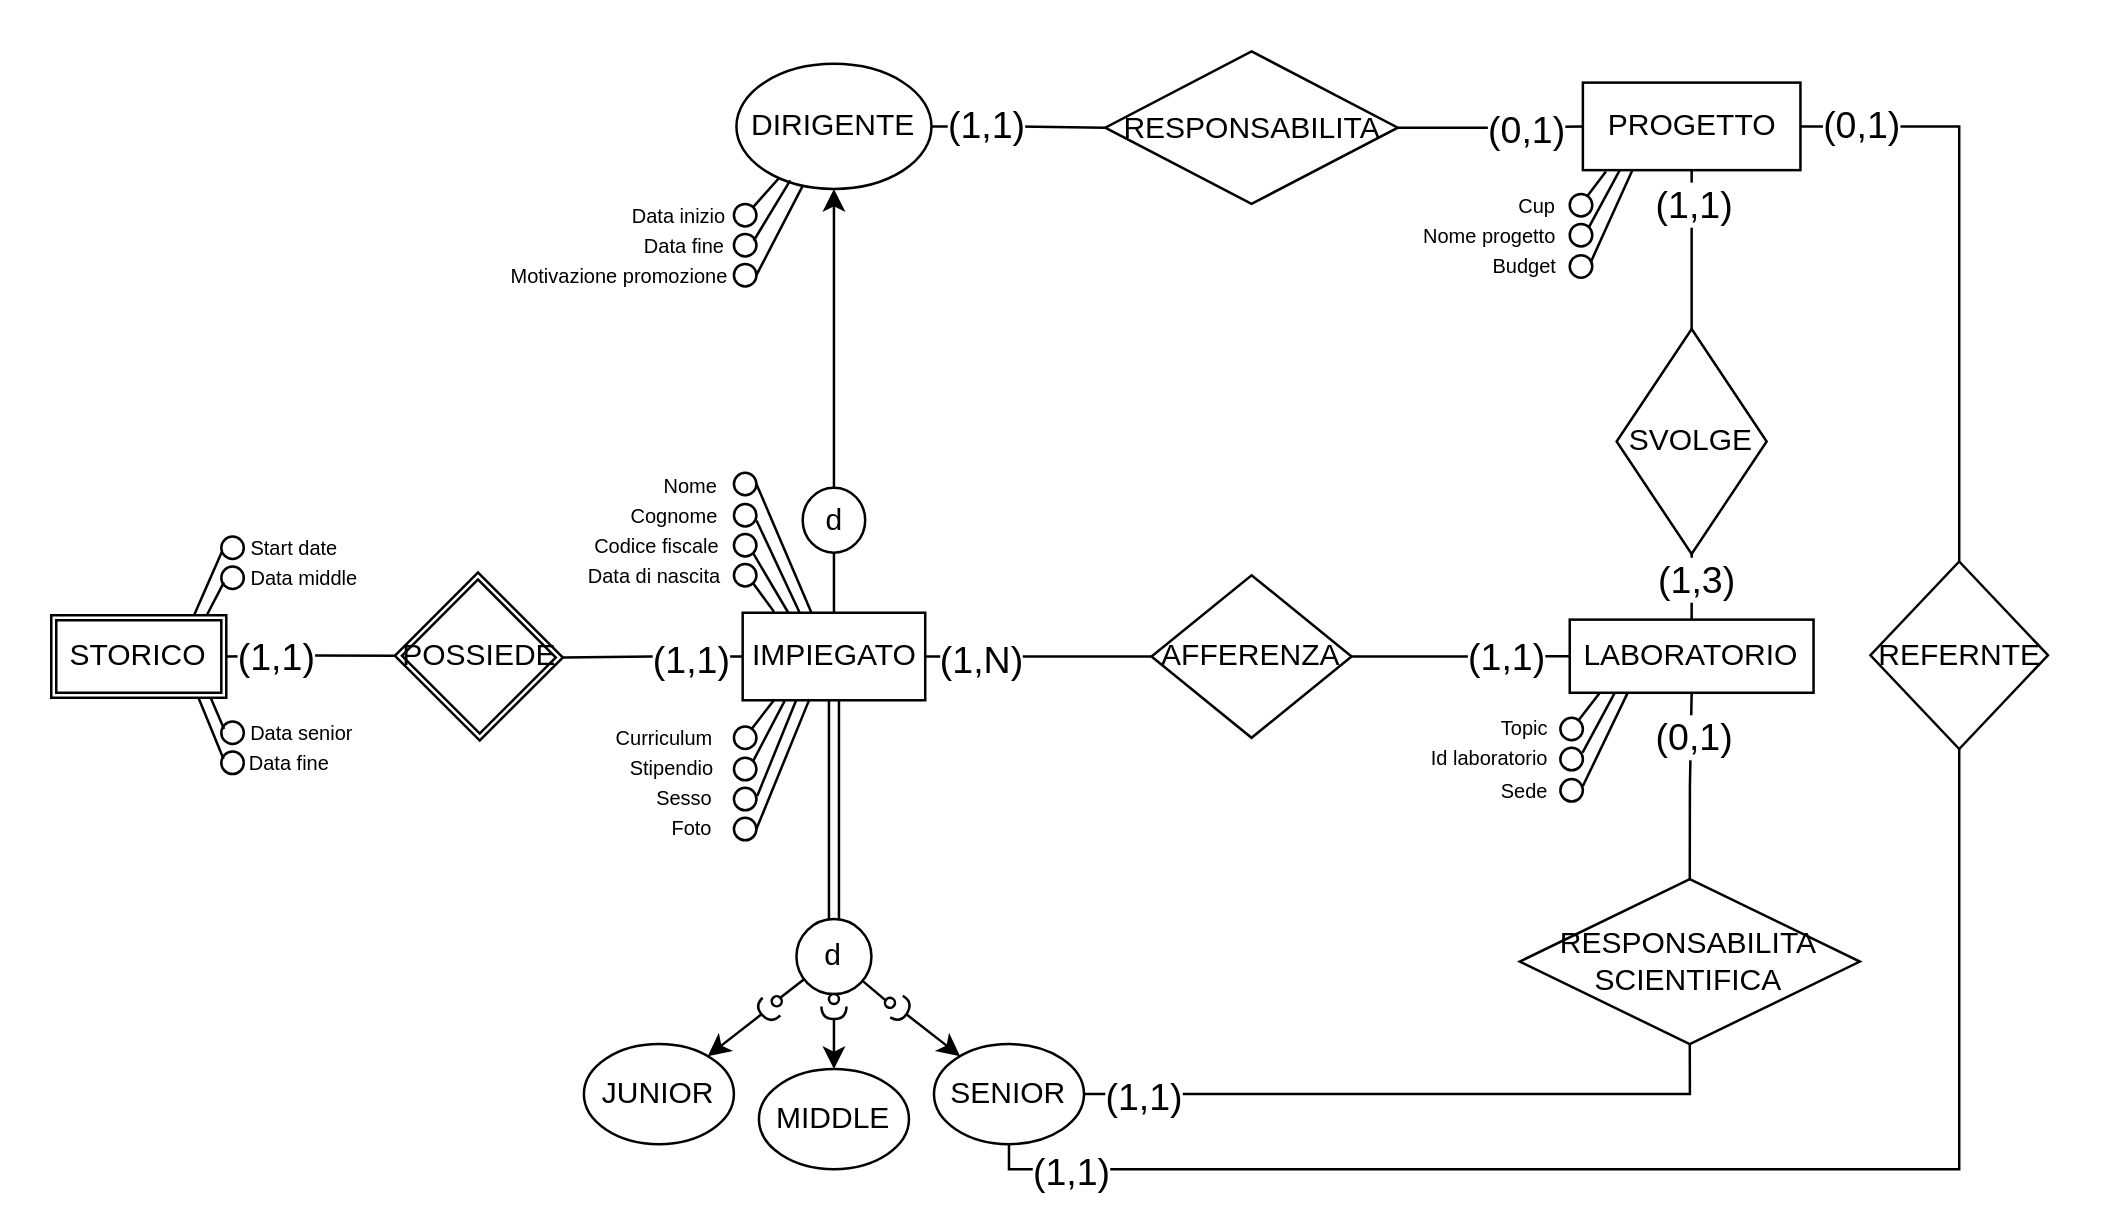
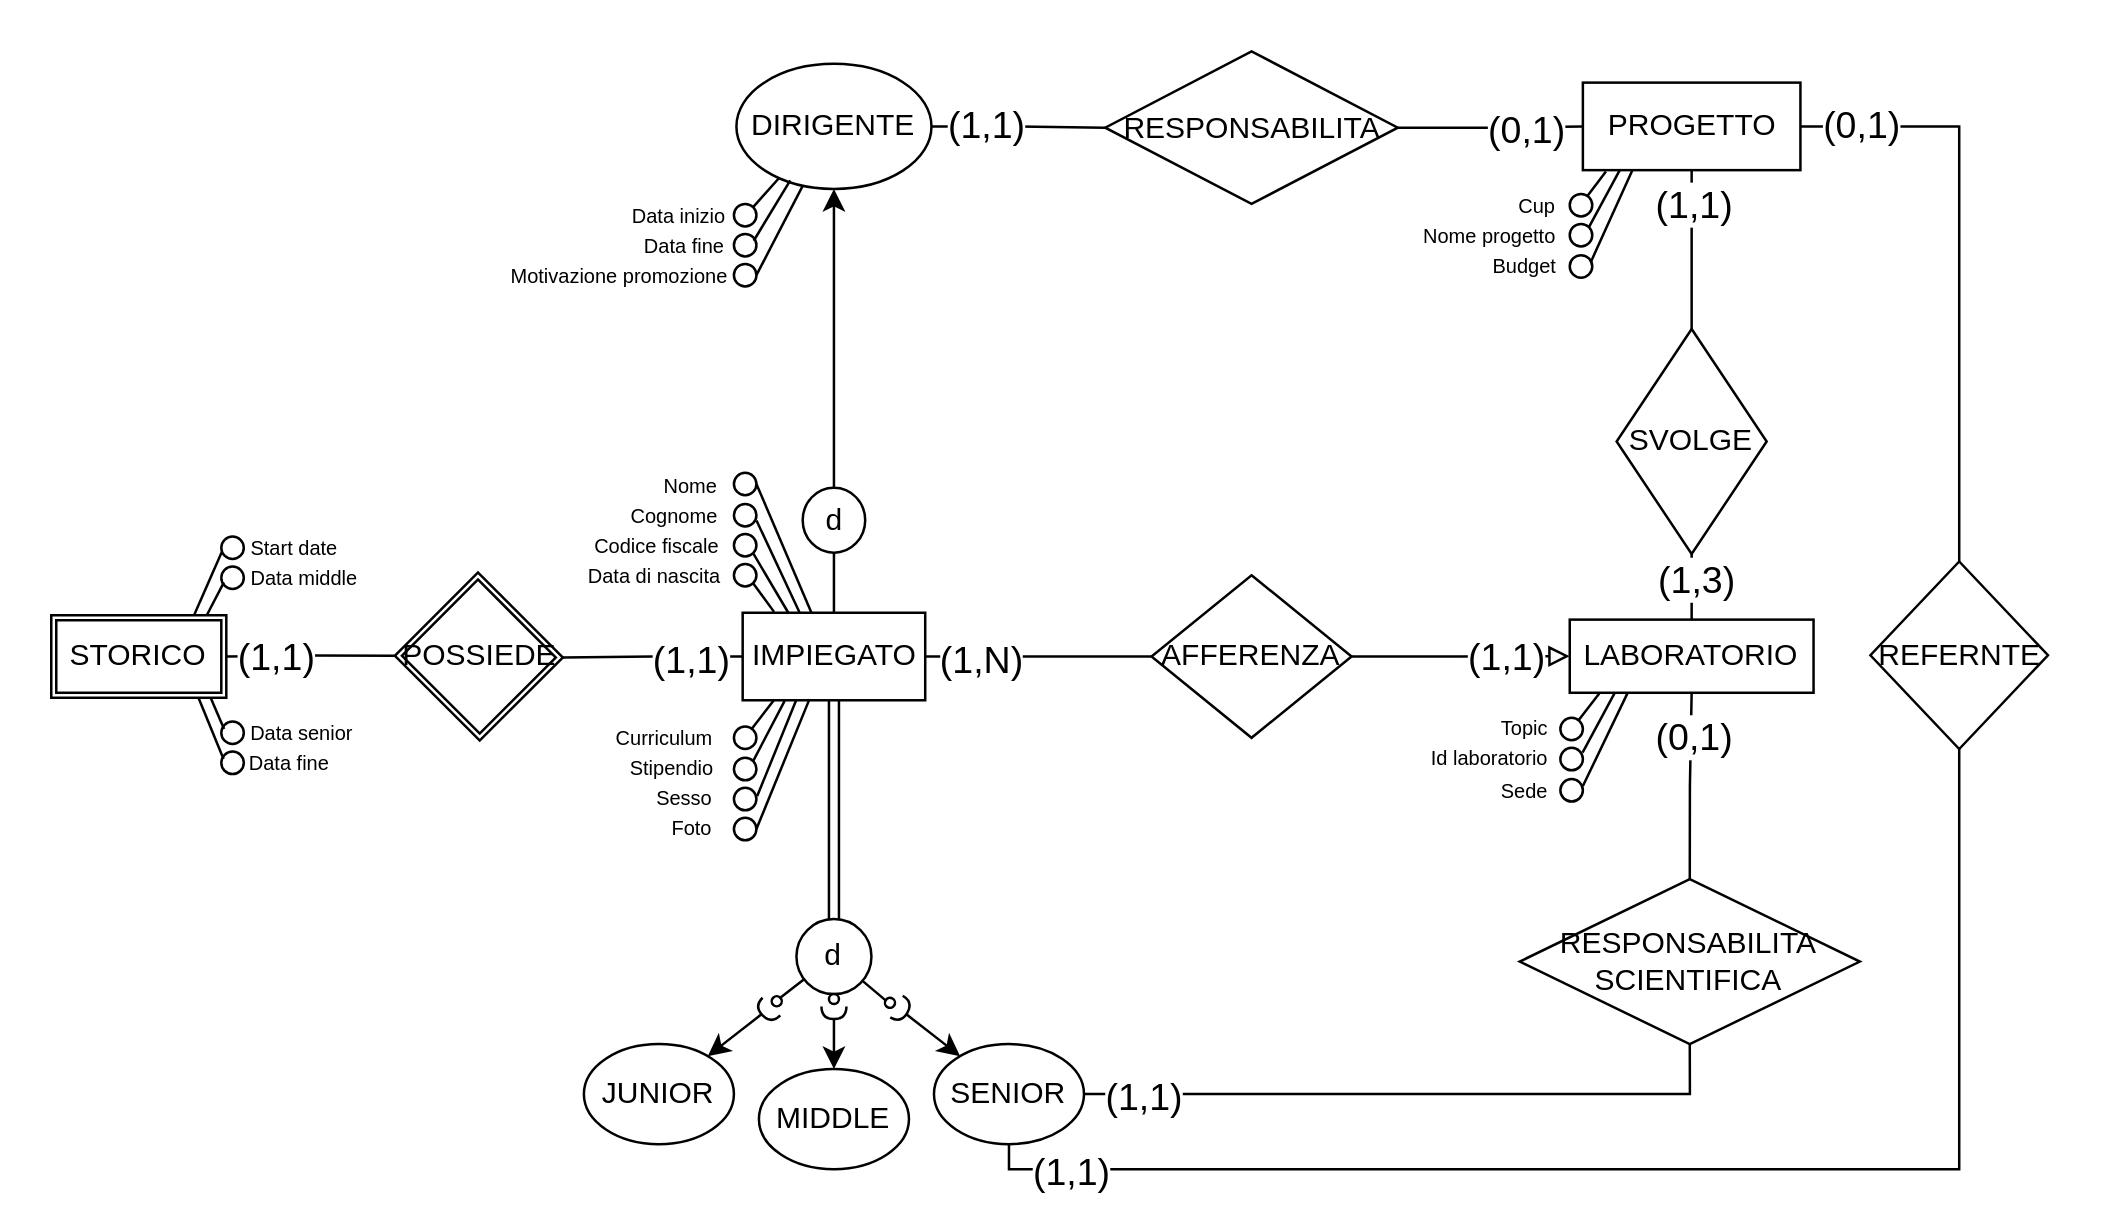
edge "LABORATORIO" -- "AFFERENZA": arrowhead none -> block
